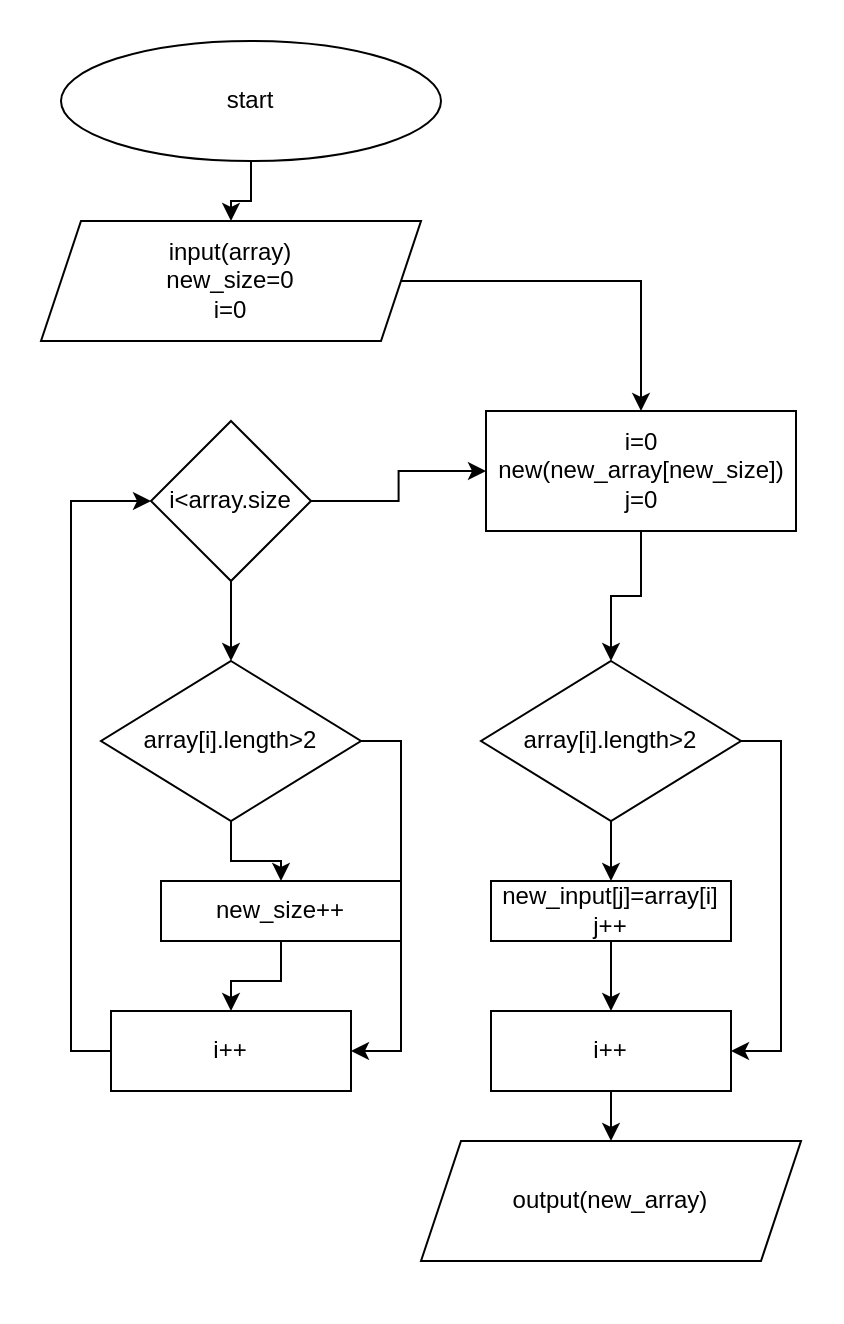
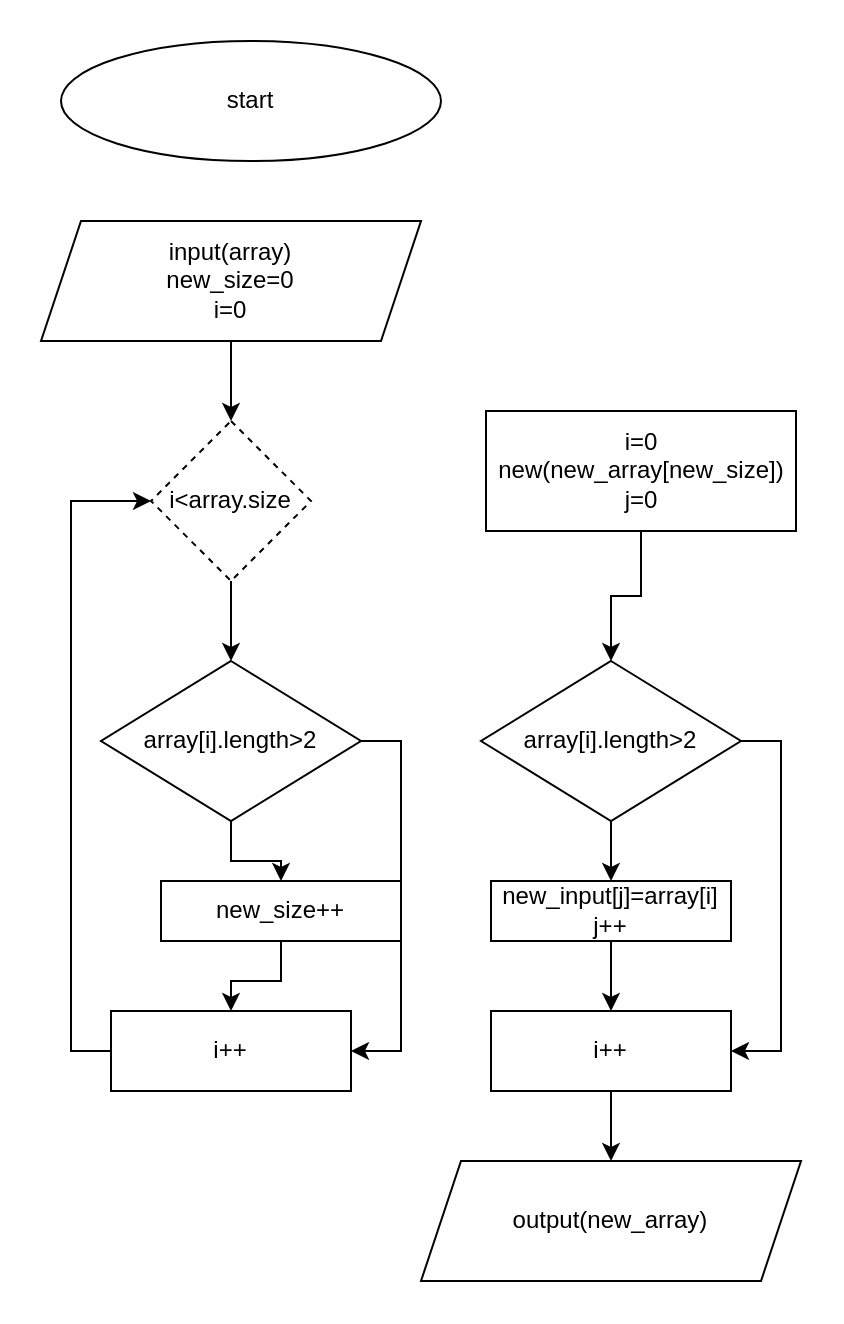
edge "start" -> "input(array) new_size=0 i=0": removed
edge "input(array) new_size=0 i=0" -> "i=0 new(new_array[new_size]) j=0": now "input(array) new_size=0 i=0" -> "i<array.size"
edge "i<array.size" -> "i=0 new(new_array[new_size]) j=0": removed
node "i<array.size": style solid -> dashed
node "output(new_array)": moved (611, 1201) -> (611, 1221)
